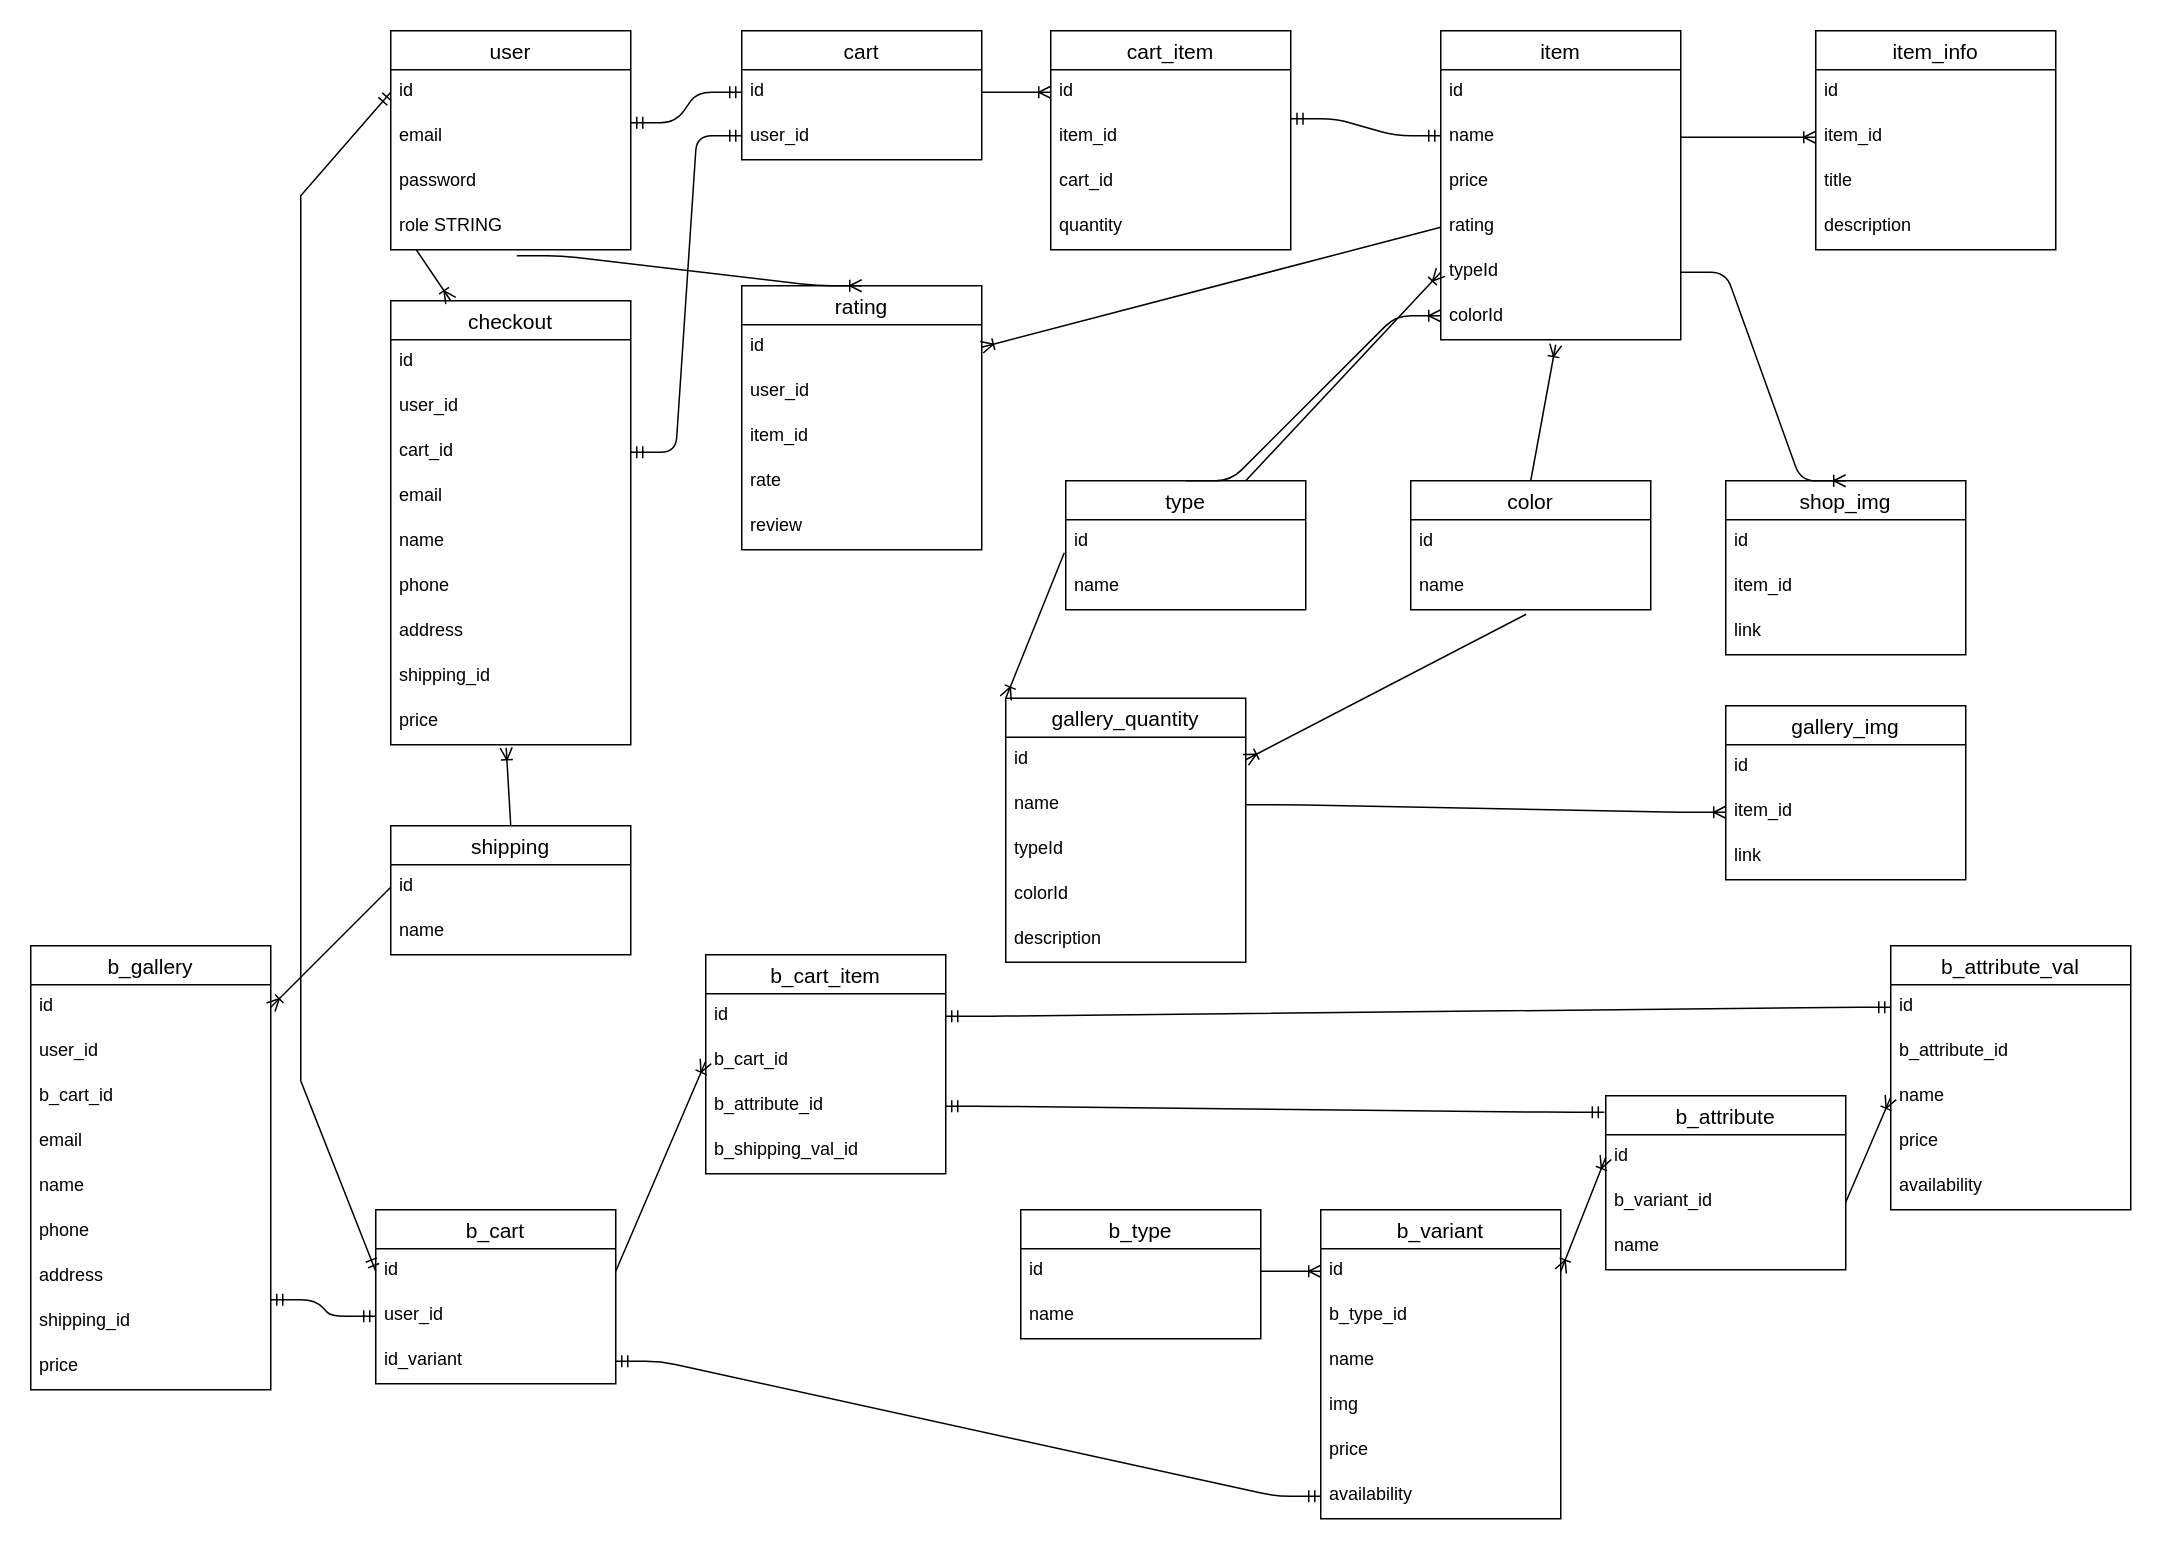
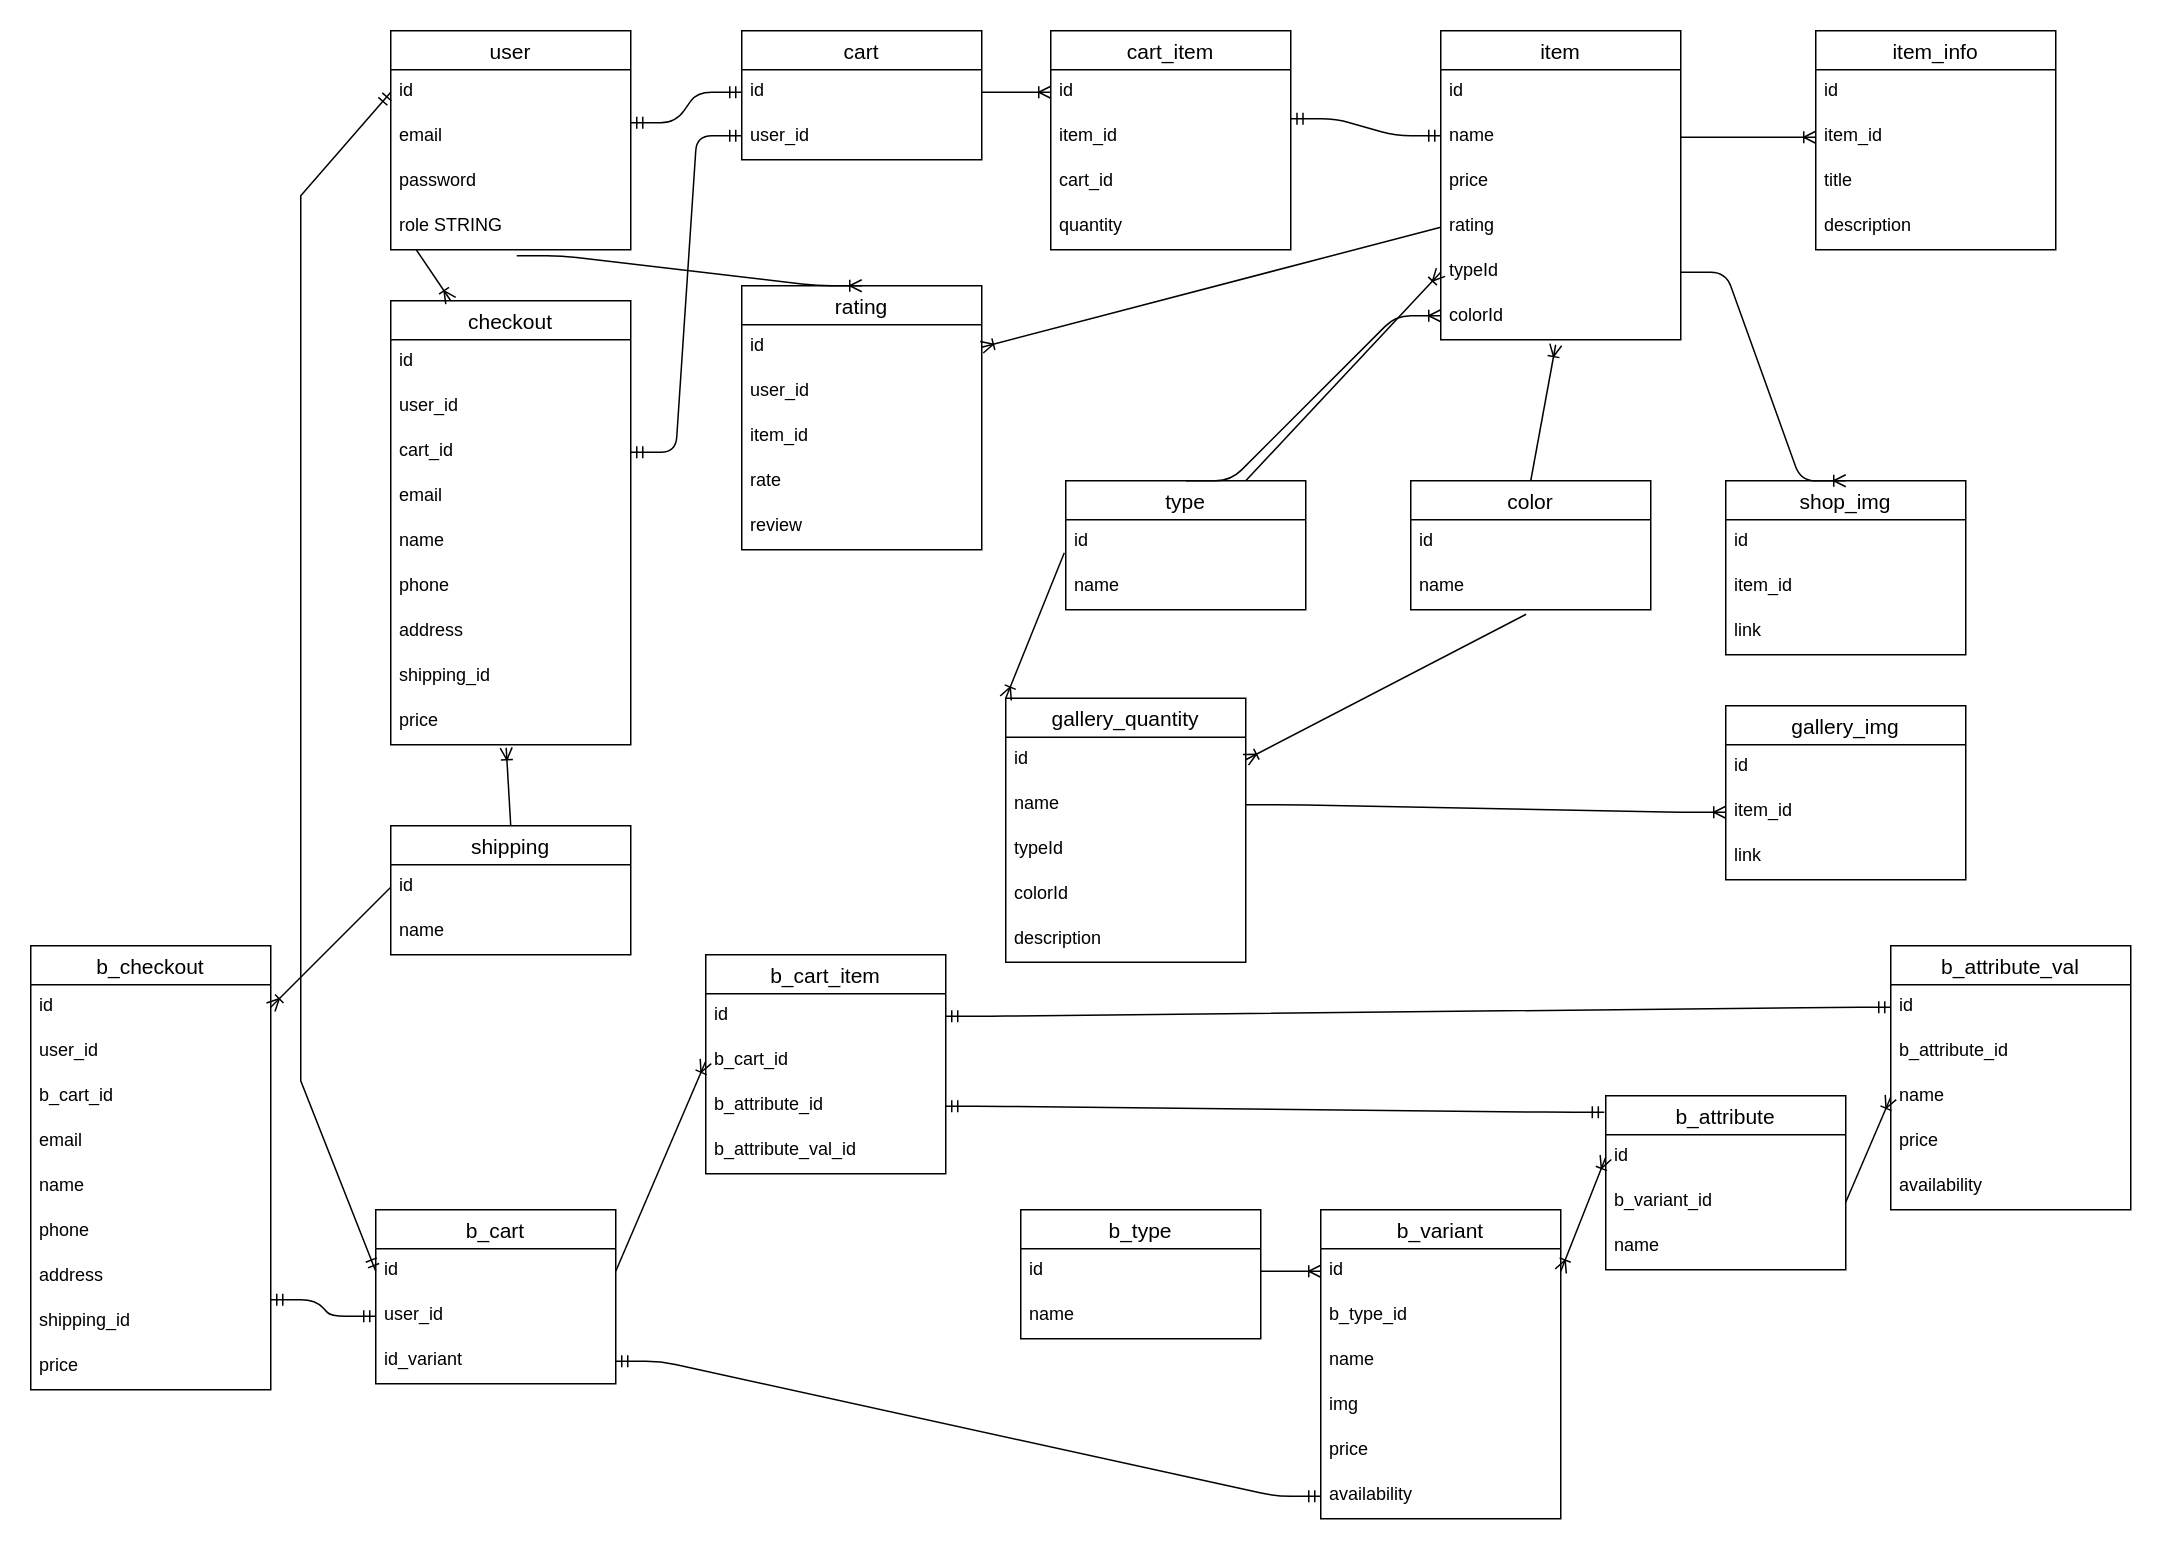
node "b_gallery": label "b_gallery" -> "b_checkout"
node "b_shipping_val_id": label "b_shipping_val_id" -> "b_attribute_val_id"
